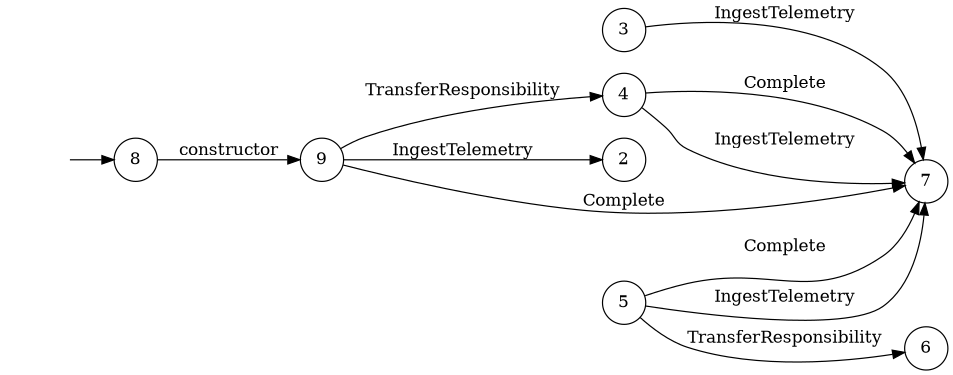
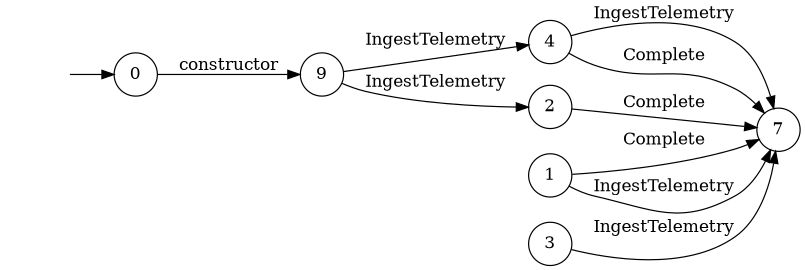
edge "9" -> "4": label "TransferResponsibility" -> "IngestTelemetry"
node "8": label "8" -> "0"
edge "9" -> "7": now "2" -> "7"
node "5": label "5" -> "1"
node "6": removed
